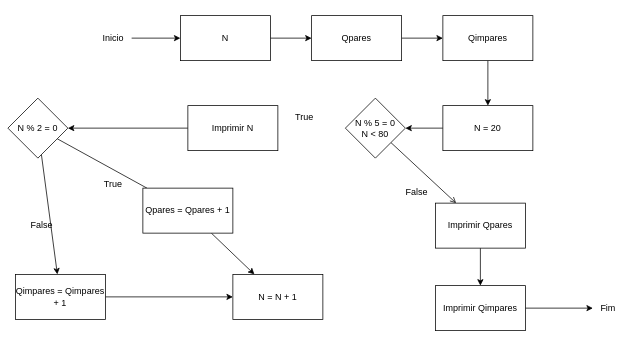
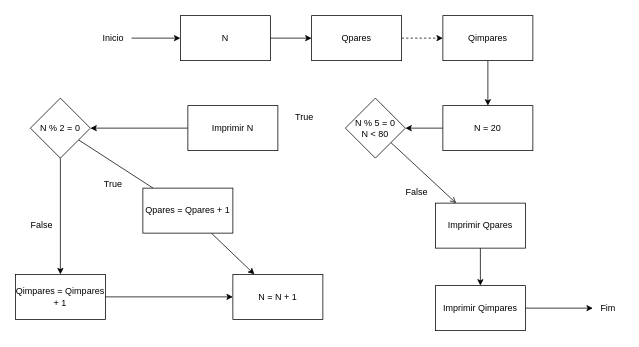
edge "Qpares" -> "Qimpares": style solid -> dashed
node "N % 2 = 0": moved (38, 128) -> (60, 128)
